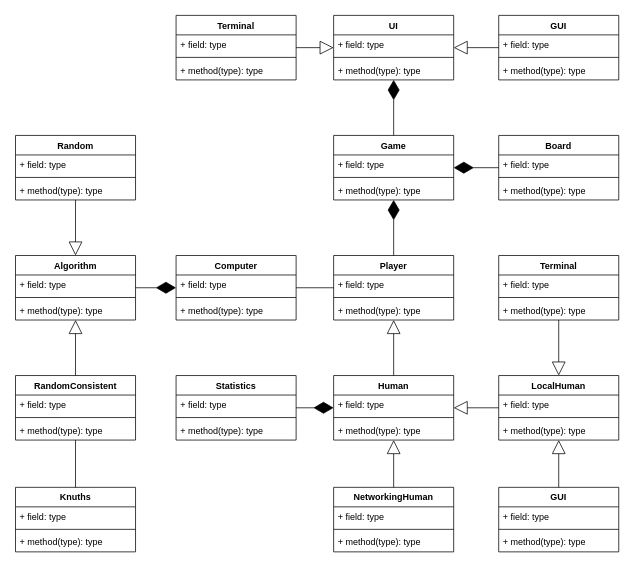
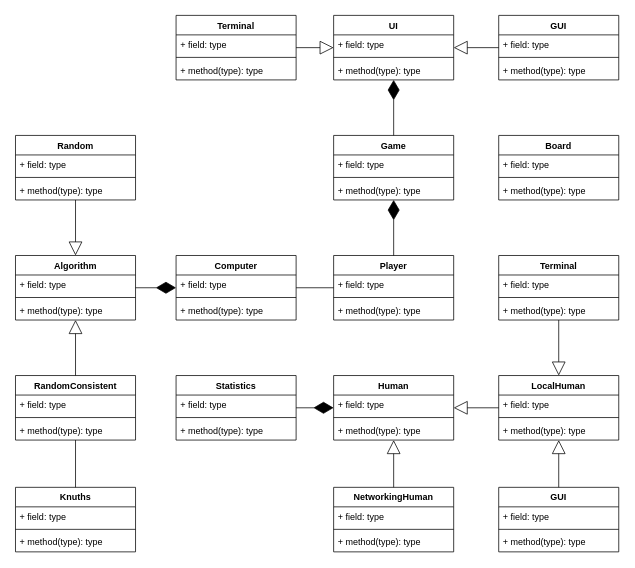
edge "Board" -> "Game": removed
edge "Human" -> "Player": removed
